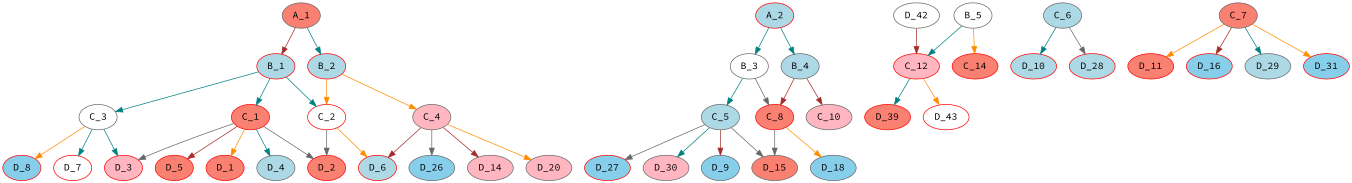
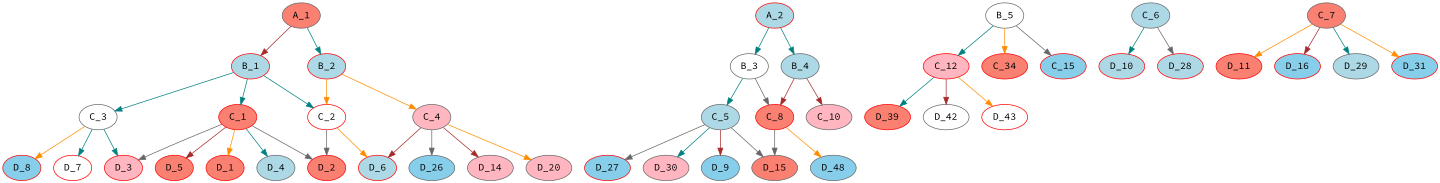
edge "D_42" -> "C_12": reversed
node "C_14": label "C_14" -> "C_34"
node "C_15": added
node "D_18": label "D_18" -> "D_48"
